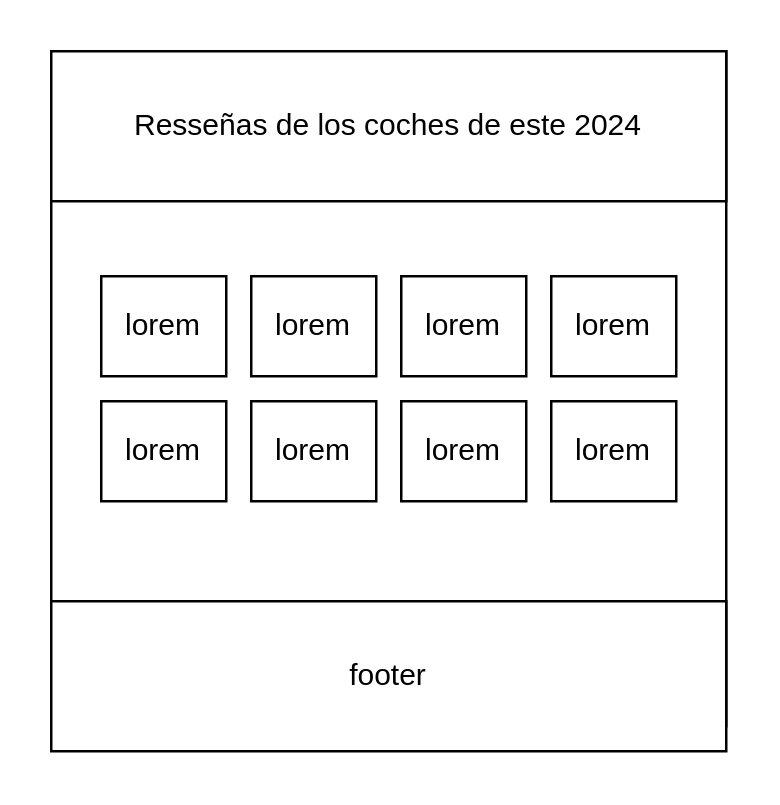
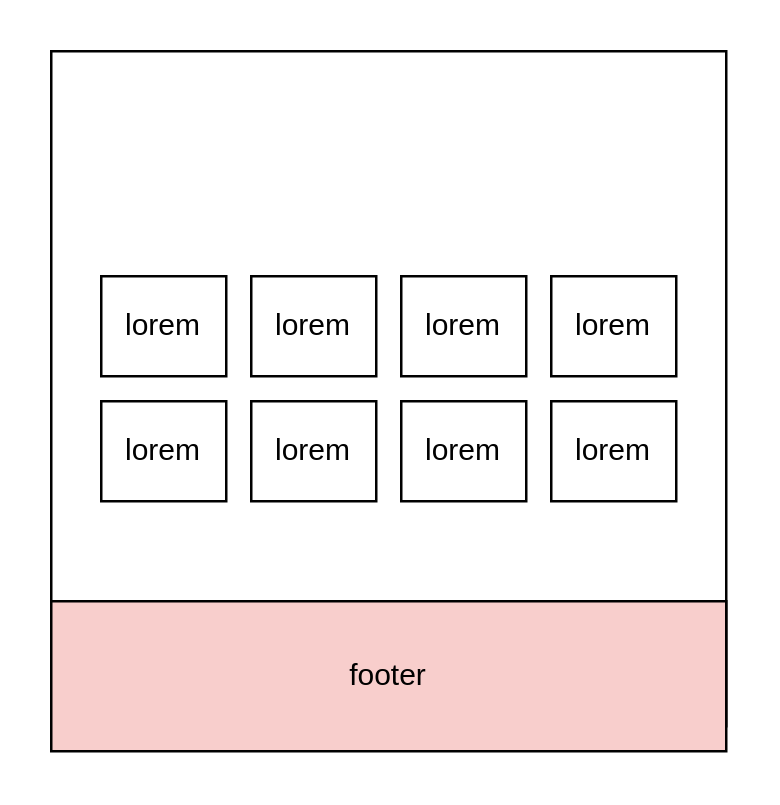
node "Resseñas de los coches de este 2024": removed
node "footer": fillcolor #ffffff -> #f8cecc
